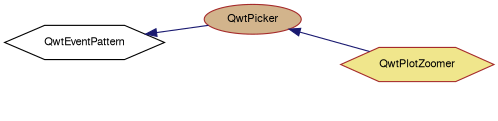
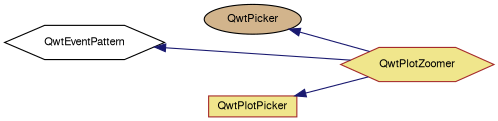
node "QwtPicker": color brown -> black
edge "QwtPicker" -> "QwtEventPattern": now "QwtPlotZoomer" -> "QwtEventPattern"
node "QwtPlotPicker": added
